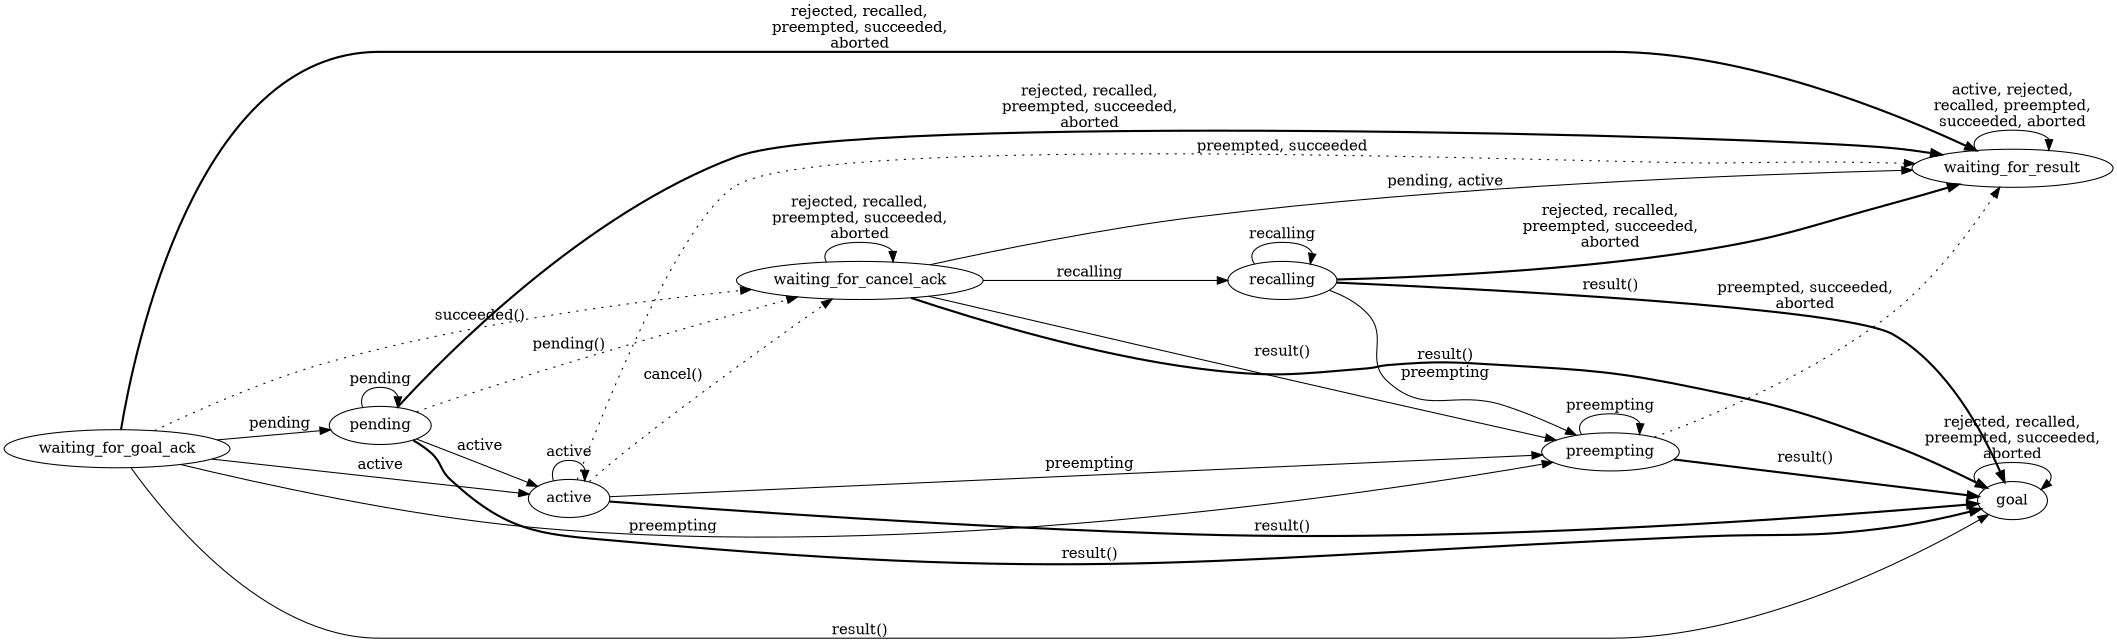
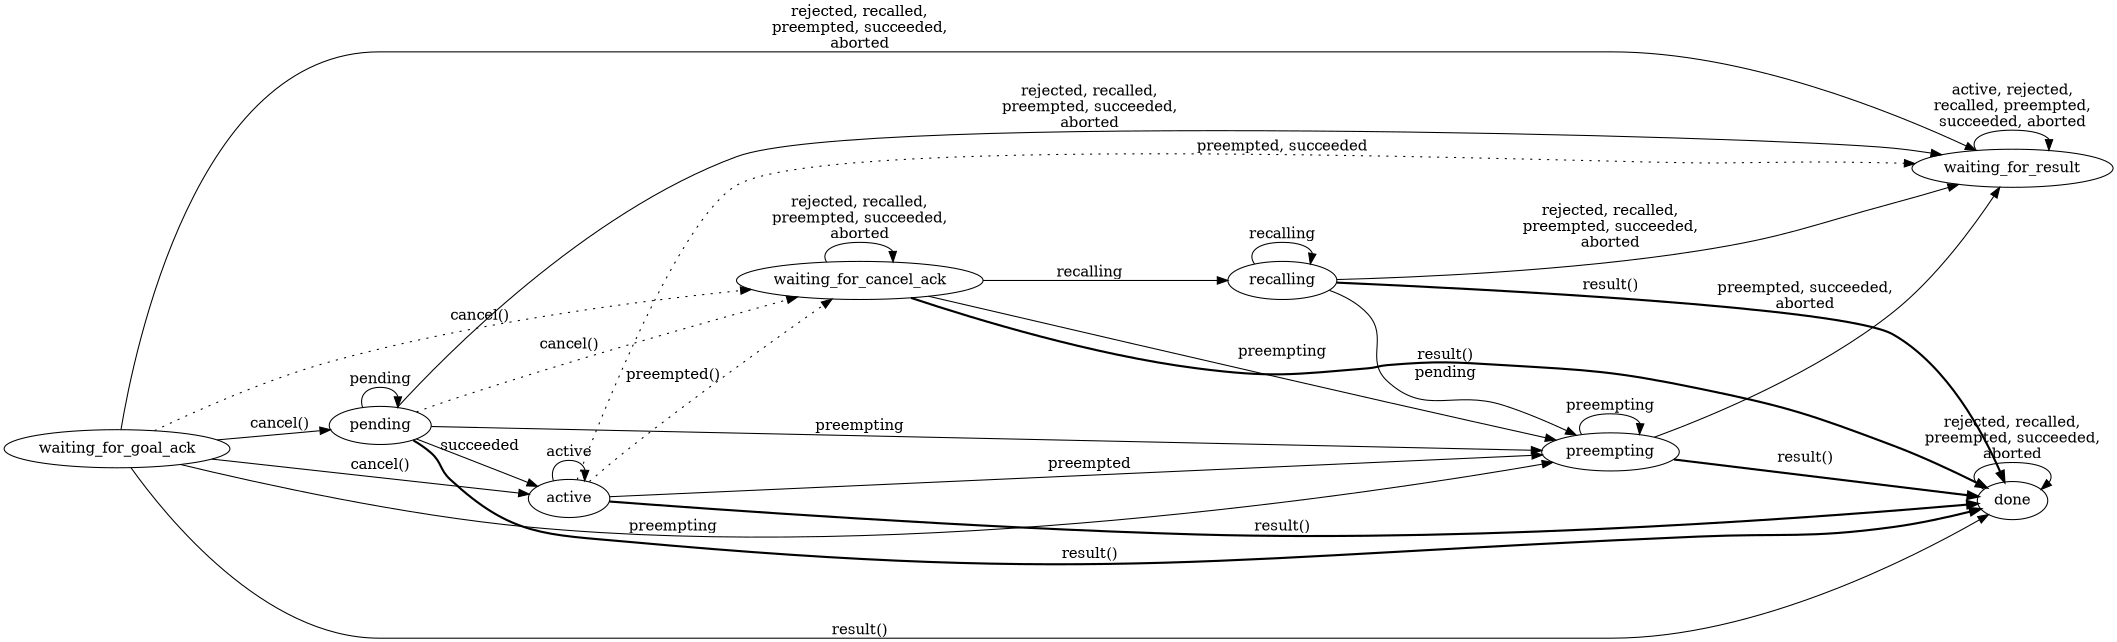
edge "waiting_for_goal_ack" -> "waiting_for_result": style bold -> solid
edge "pending" -> "waiting_for_result": style bold -> solid
edge "waiting_for_cancel_ack" -> "waiting_for_result": removed, label "pending, active"
edge "recalling" -> "waiting_for_result": style bold -> solid
edge "waiting_for_goal_ack" -> "waiting_for_cancel_ack": label "succeeded()" -> "cancel()"
edge "pending" -> "waiting_for_cancel_ack": label "pending()" -> "cancel()"
edge "preempting" -> "waiting_for_result": style dotted -> solid
edge "waiting_for_cancel_ack" -> "preempting": label "result()" -> "preempting"
edge "recalling" -> "preempting": label "preempting" -> "pending"
edge "active" -> "waiting_for_cancel_ack": label "cancel()" -> "preempted()"
edge "waiting_for_goal_ack" -> "pending": label "pending" -> "cancel()"
edge "pending" -> "preempting": added, label "preempting"
edge "pending" -> "active": label "active" -> "succeeded"
edge "active" -> "preempting": label "preempting" -> "preempted"
edge "waiting_for_goal_ack" -> "active": label "active" -> "cancel()"
node "goal": label "goal" -> "done"
